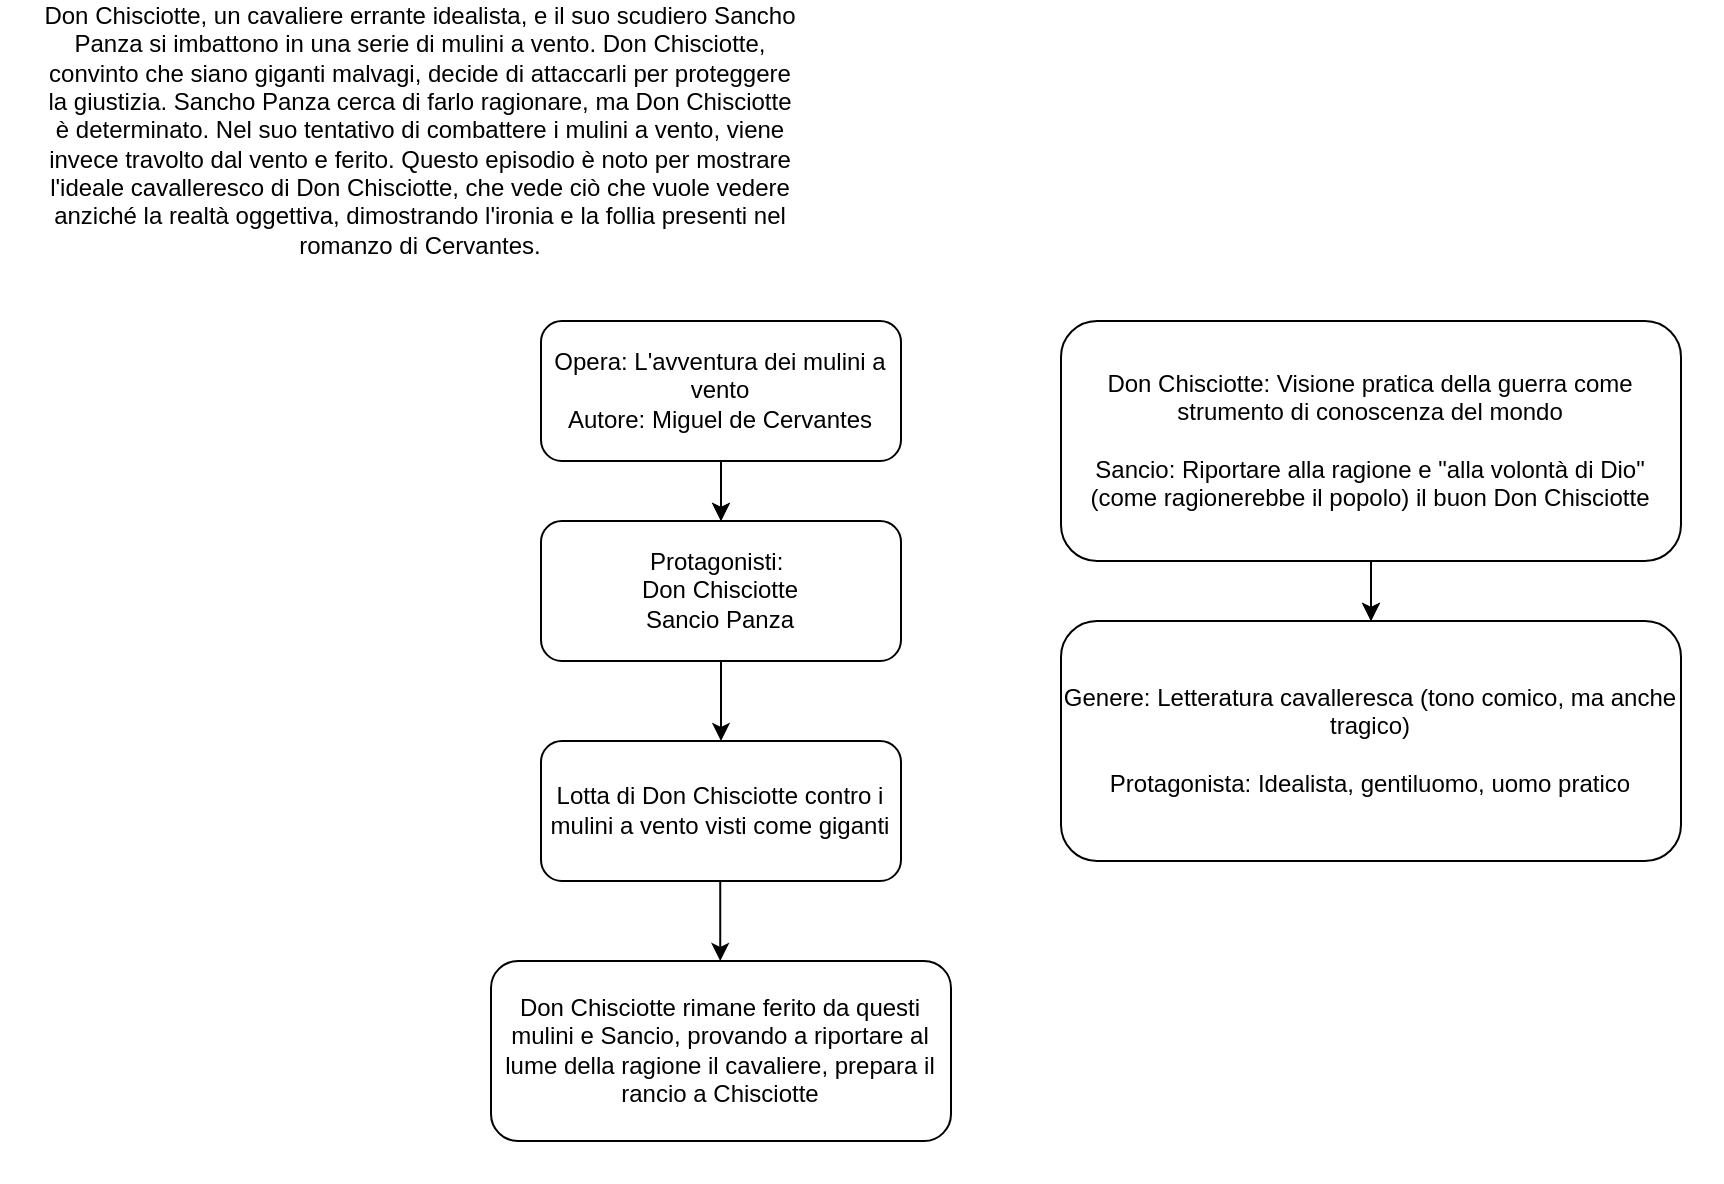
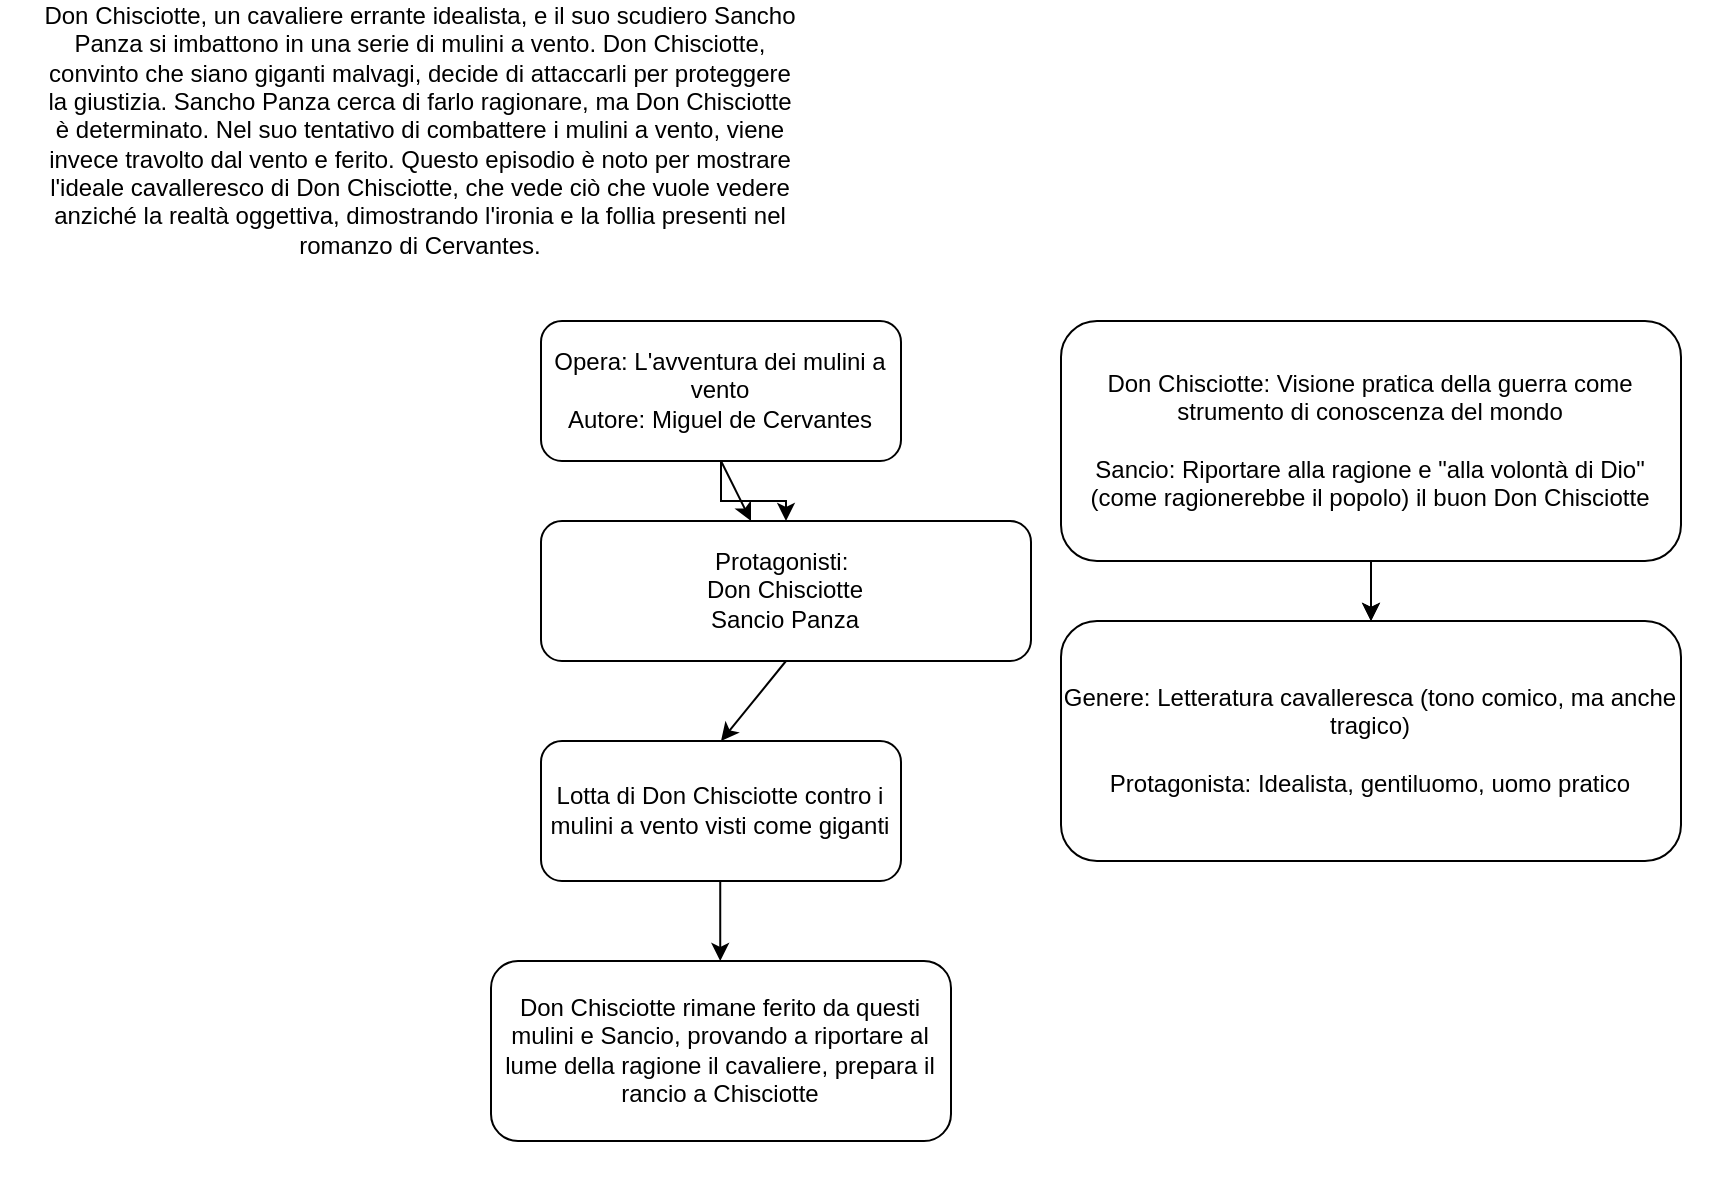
node "Protagonisti: Don Chisciotte Sancio Panza": size 360x140 -> 490x140
